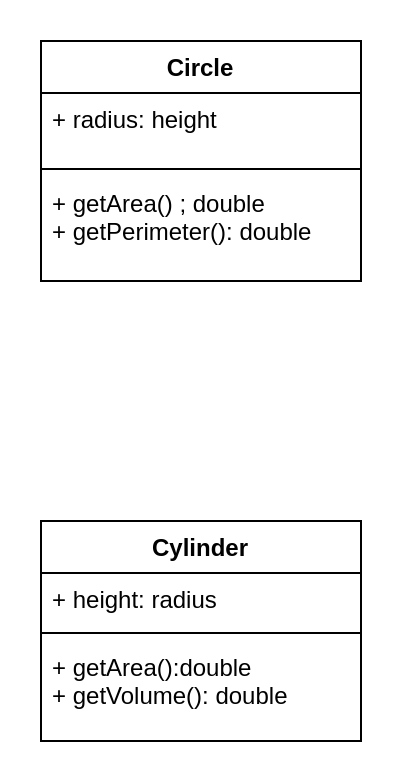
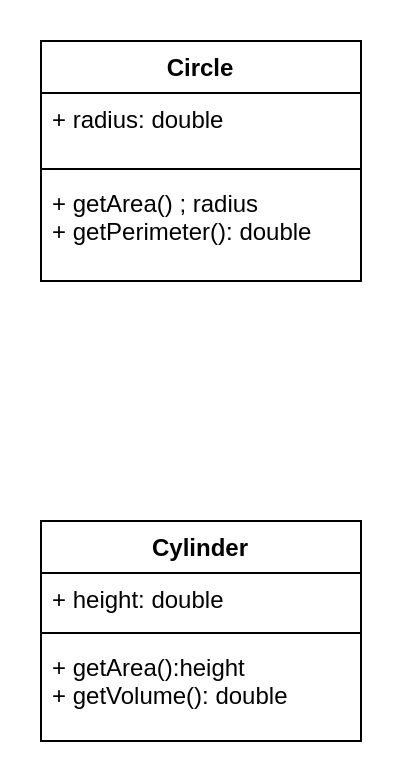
node "+ radius: height": label "+ radius: height" -> "+ radius: double"
node "+ getArea() ; double + getPerimeter(): double": label "+ getArea() ; double + getPerimeter(): double" -> "+ getArea() ; radius + getPerimeter(): double"
node "+ height: radius": label "+ height: radius" -> "+ height: double"
node "+ getArea():double + getVolume(): double": label "+ getArea():double + getVolume(): double" -> "+ getArea():height + getVolume(): double"
